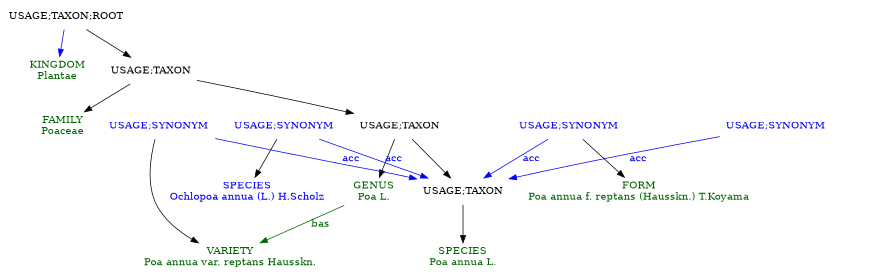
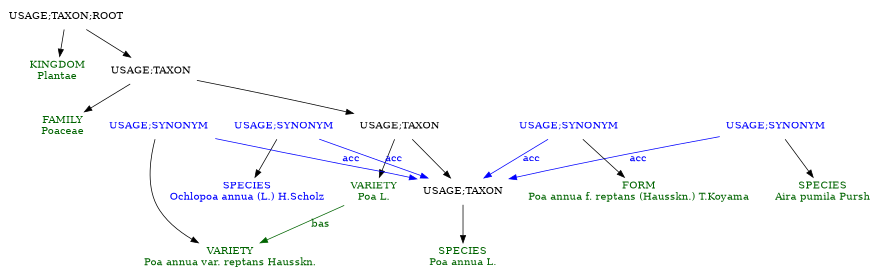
edge "USAGE;TAXON;ROOT" -> "KINGDOM Plantae": color blue -> black
node "GENUS Poa L.": label "GENUS Poa L." -> "VARIETY Poa L."
node "SPECIES Aira pumila Pursh": added
